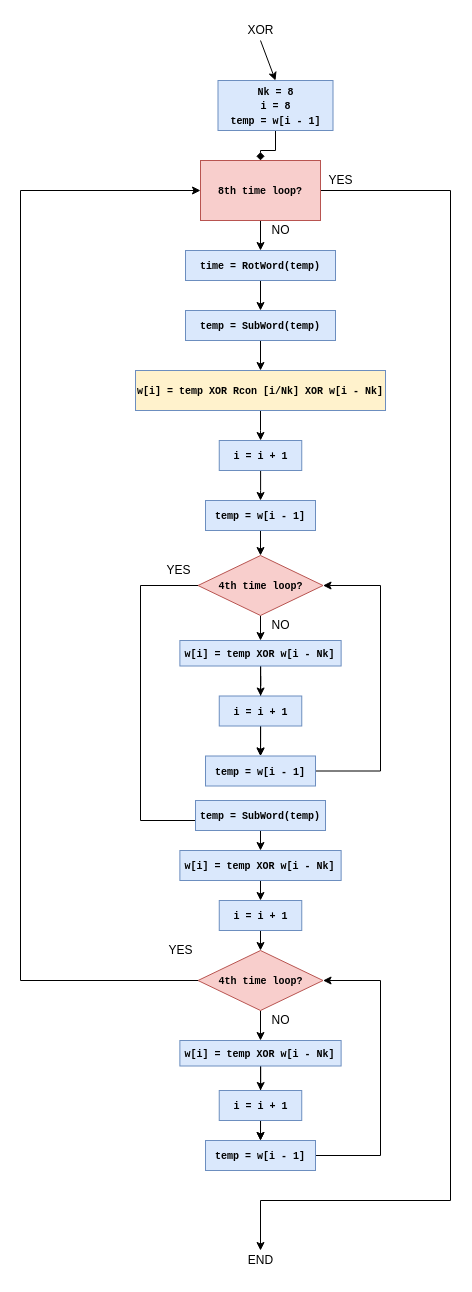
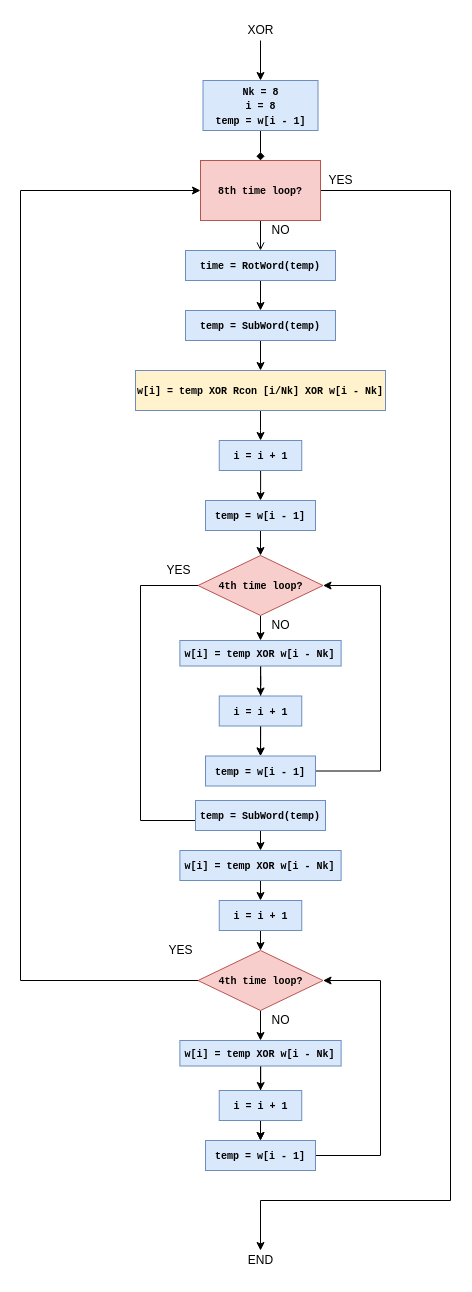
node "Nk = 8 i = 8 temp = w[i - 1]": moved (276, 106) -> (261, 106)
edge "8th time loop?" -> "time = RotWord(temp)": arrowhead classic -> open
